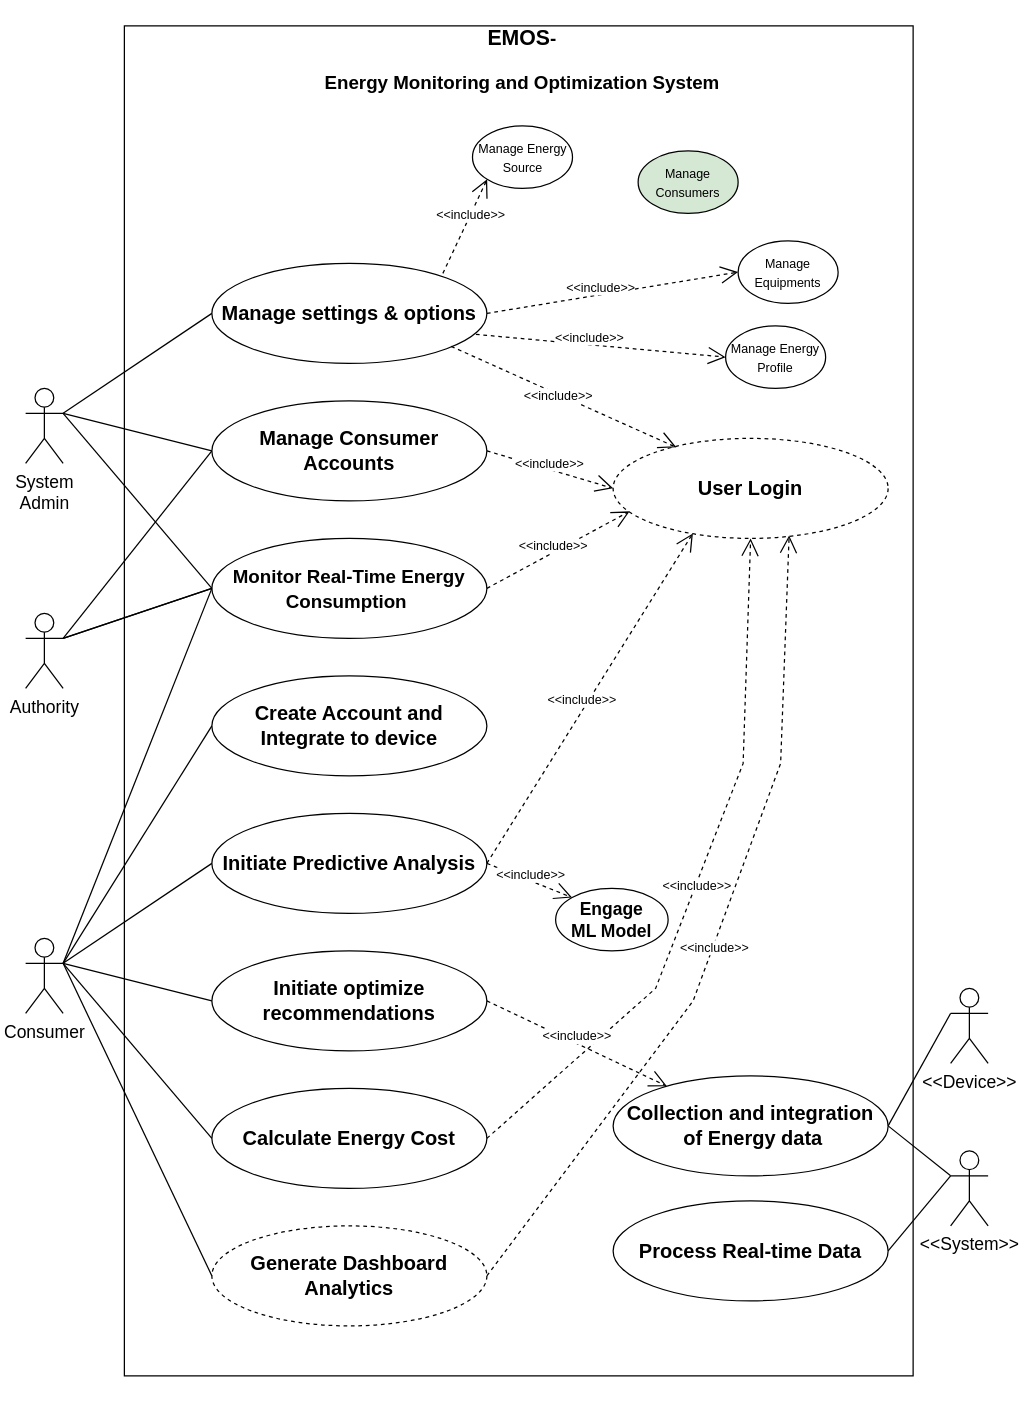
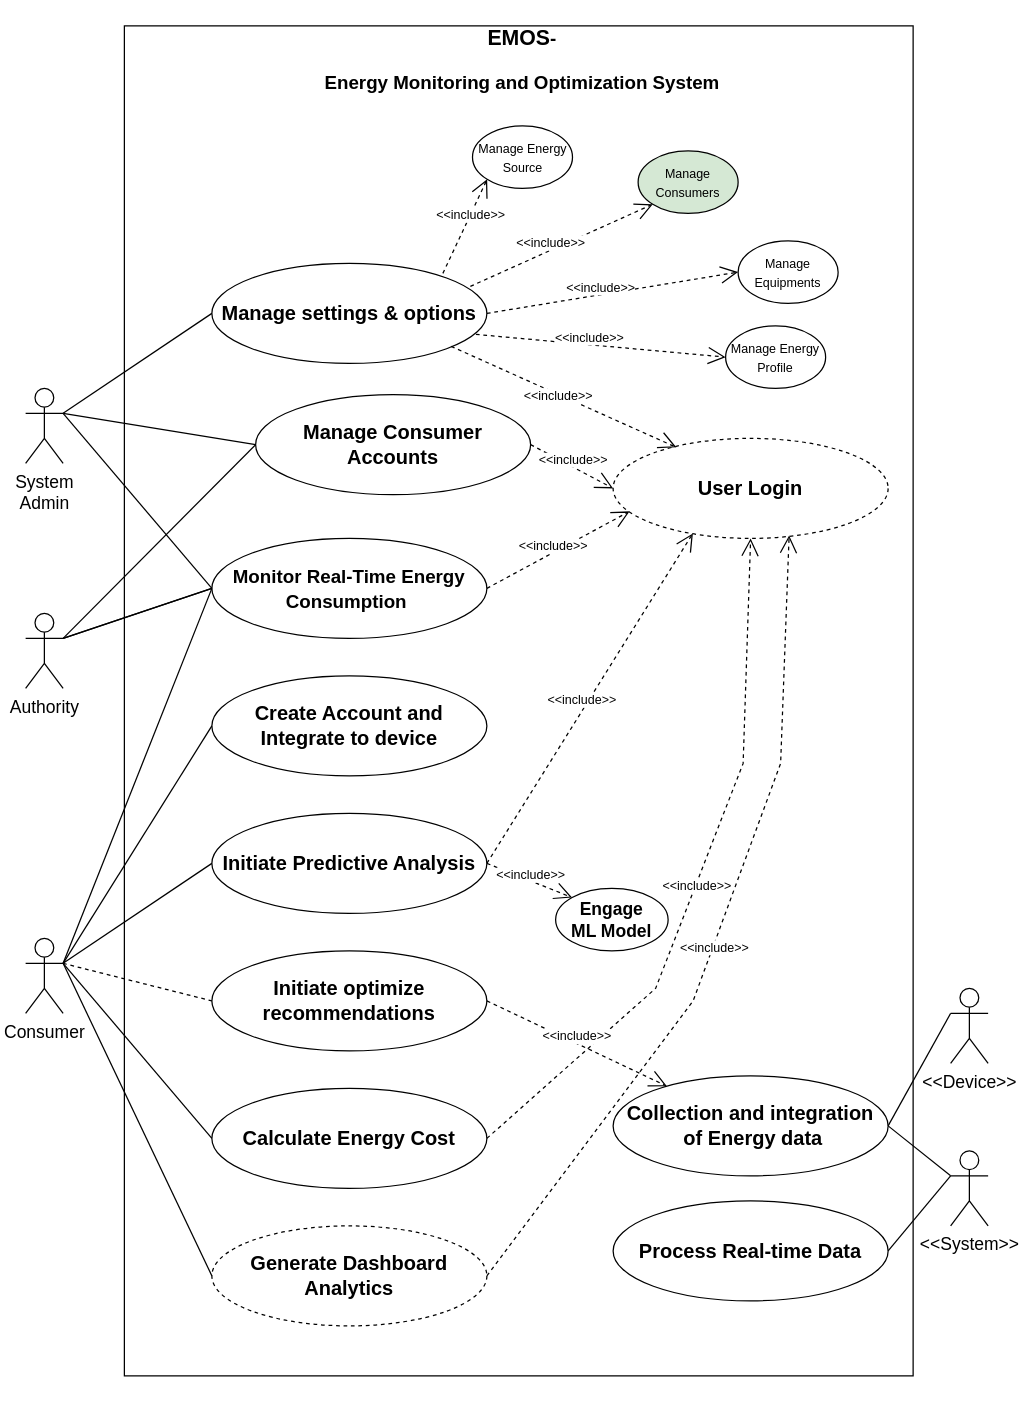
edge "Manage settings & options" -> "Manage Consumers": added, label "<<include>>"
node "Manage Consumer Accounts": moved (349, 451) -> (393, 444)
edge "Consumer" -- "Initiate optimize recommendations": style solid -> dashed
